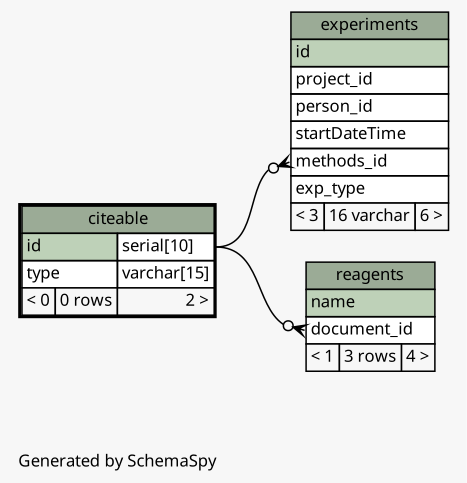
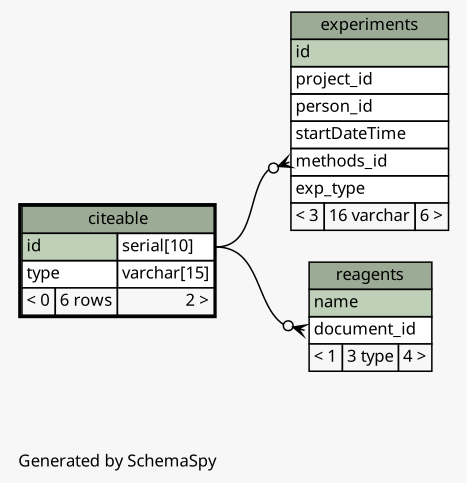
node "citeable": text "0 rows" -> "6 rows"
node "reagents": text "3 rows" -> "3 type"
